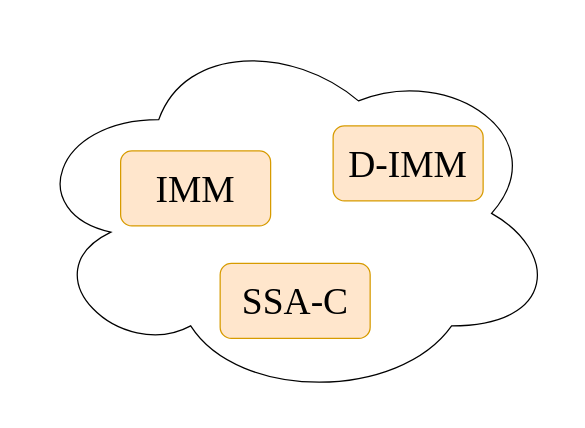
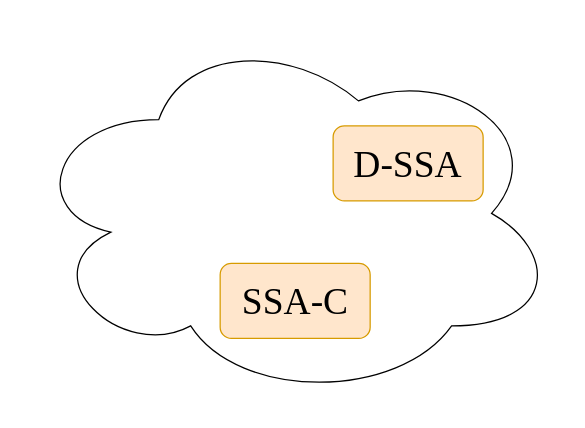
node "D-IMM": label "D-IMM" -> "D-SSA"
node "IMM": removed
